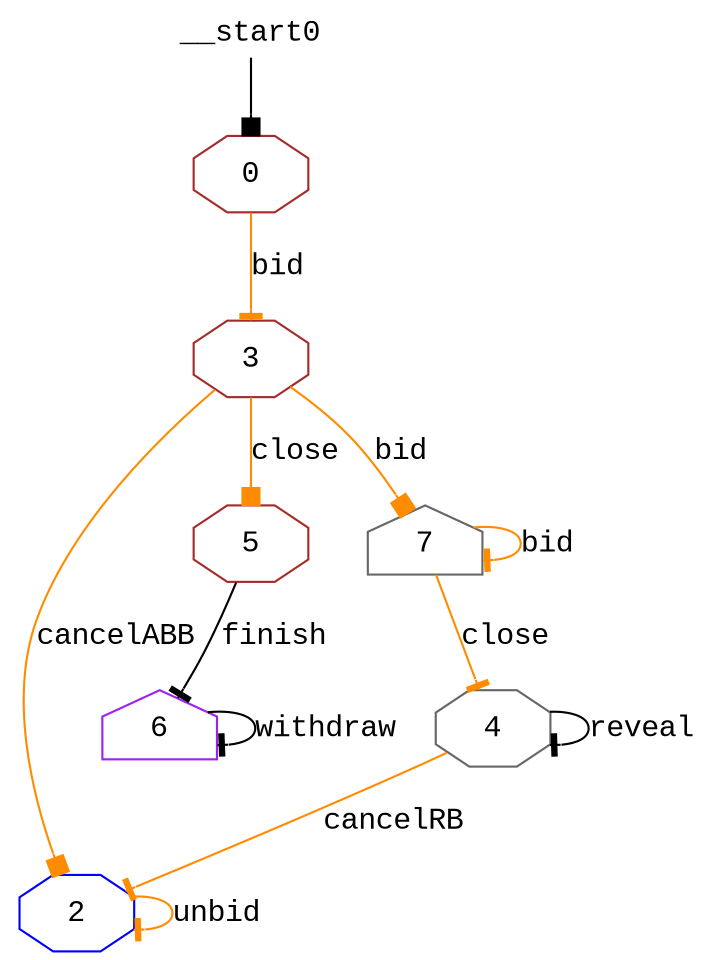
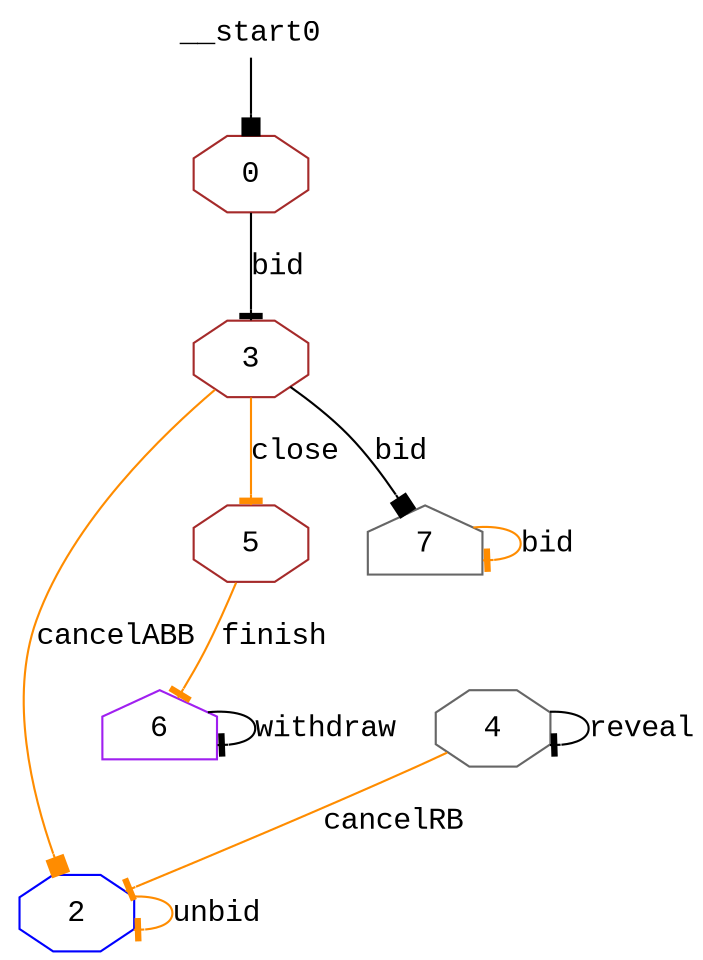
edge "0" -> "3": color darkorange -> black
edge "3" -> "7": color darkorange -> black
edge "3" -> "5": arrowhead box -> tee
edge "7" -> "4": removed, label "close"
edge "5" -> "6": color black -> darkorange
